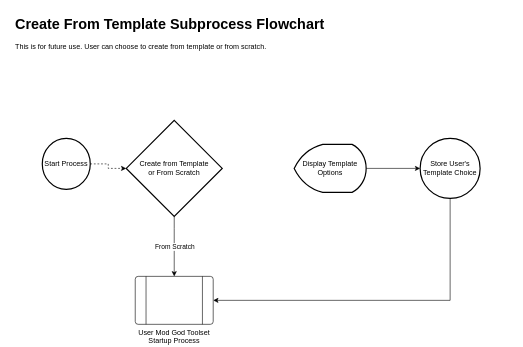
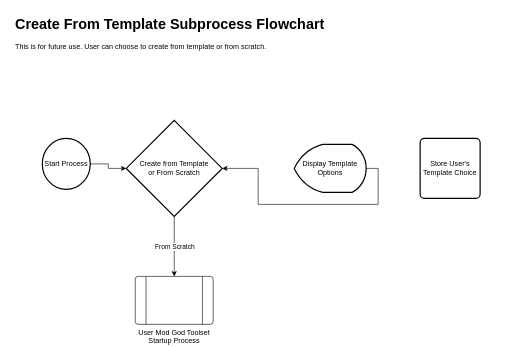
edge "Start Process" -> "Create from Template or From Scratch": style dashed -> solid
edge "Display Template Options" -> "Store User's Template Choice": now "Display Template Options" -> "Create from Template or From Scratch"
node "Store User's Template Choice": shape ellipse -> rounded rectangle
edge "Store User's Template Choice" -> "User Mod God Toolset Startup Process": removed
